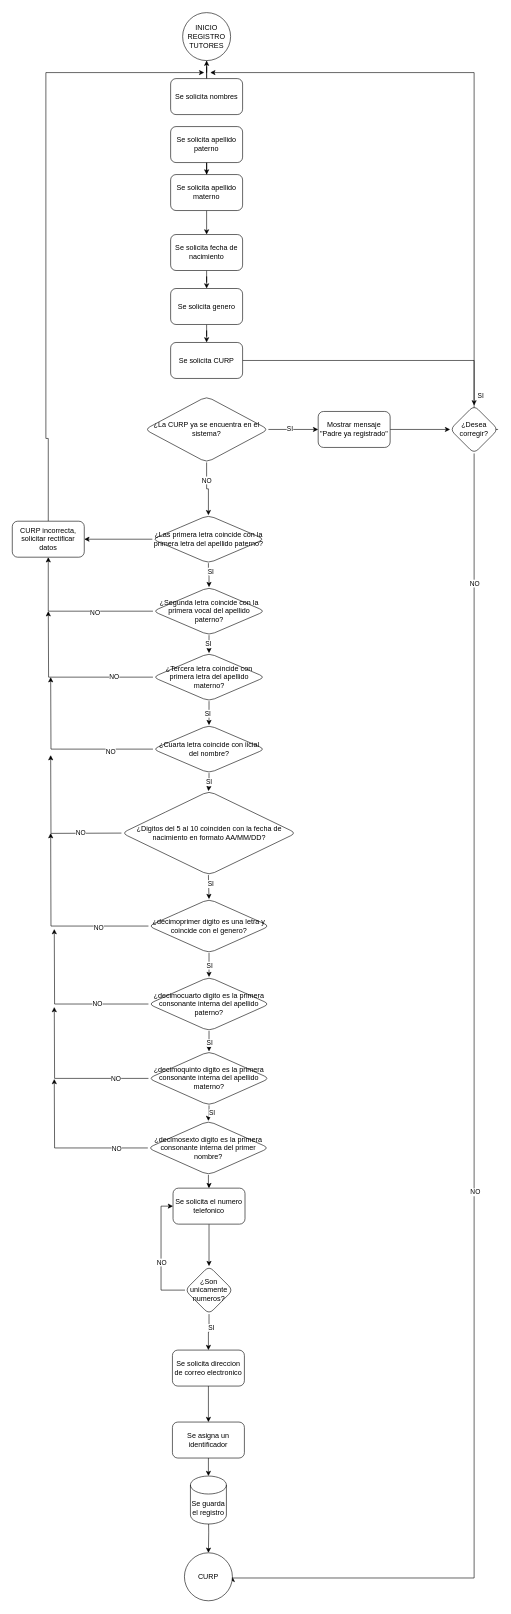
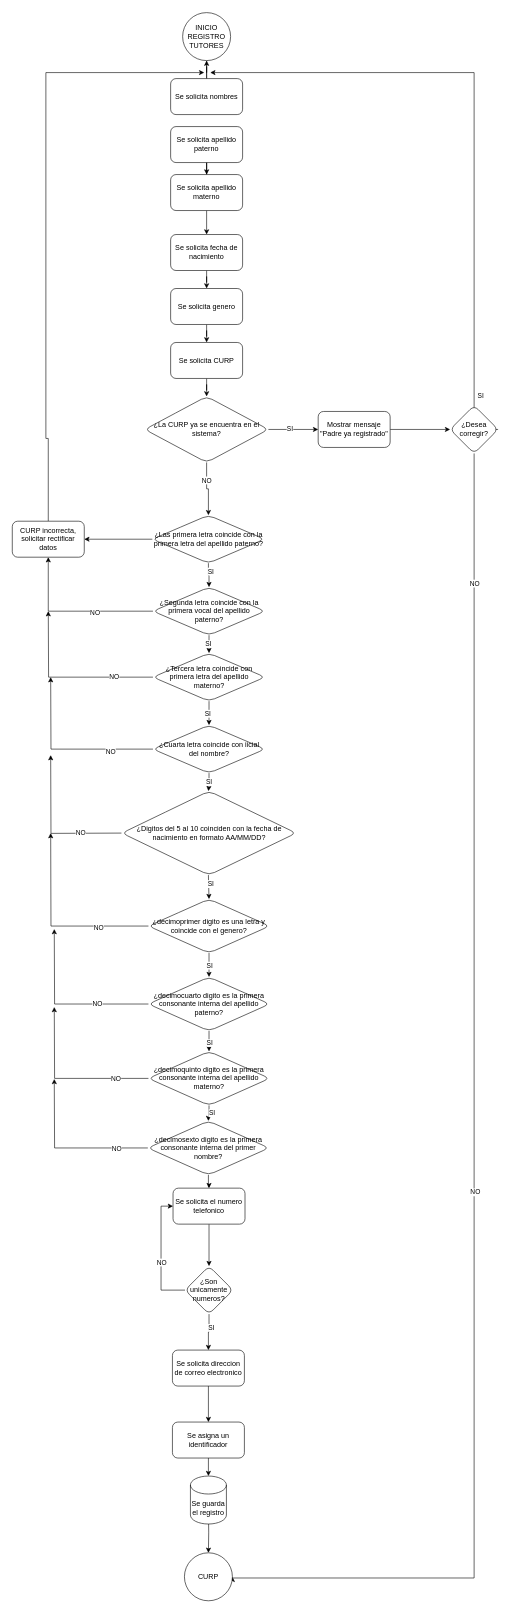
edge "Se solicita CURP" -> "¿Desea corregir?": now "Se solicita CURP" -> "¿La CURP ya se encuentra en el sistema?"
